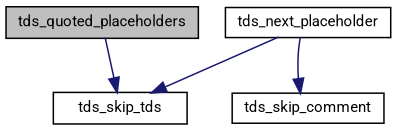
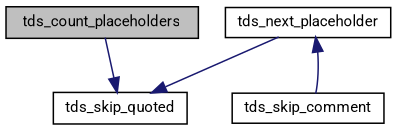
node "tds_quoted_placeholders": label "tds_quoted_placeholders" -> "tds_count_placeholders"
edge "tds_next_placeholder" -> "tds_skip_comment": reversed
node "tds_skip_tds": label "tds_skip_tds" -> "tds_skip_quoted"
